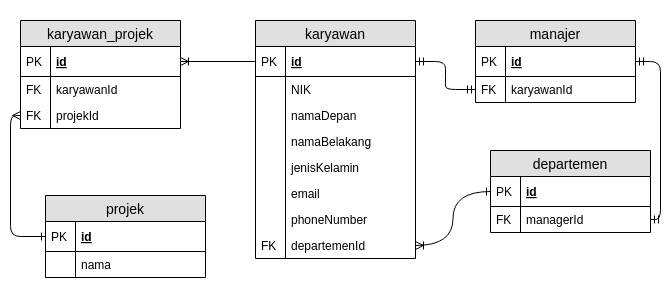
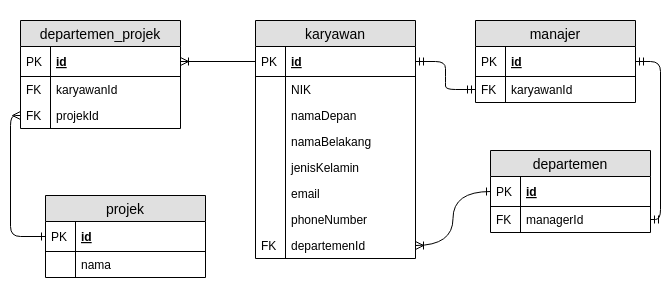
node "karyawan_projek": label "karyawan_projek" -> "departemen_projek"
